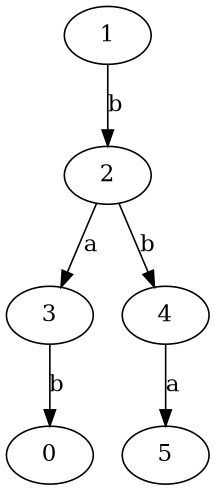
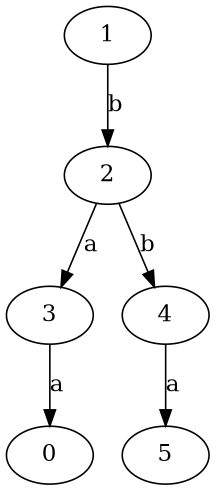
edge "3" -> "0": label "b" -> "a"
